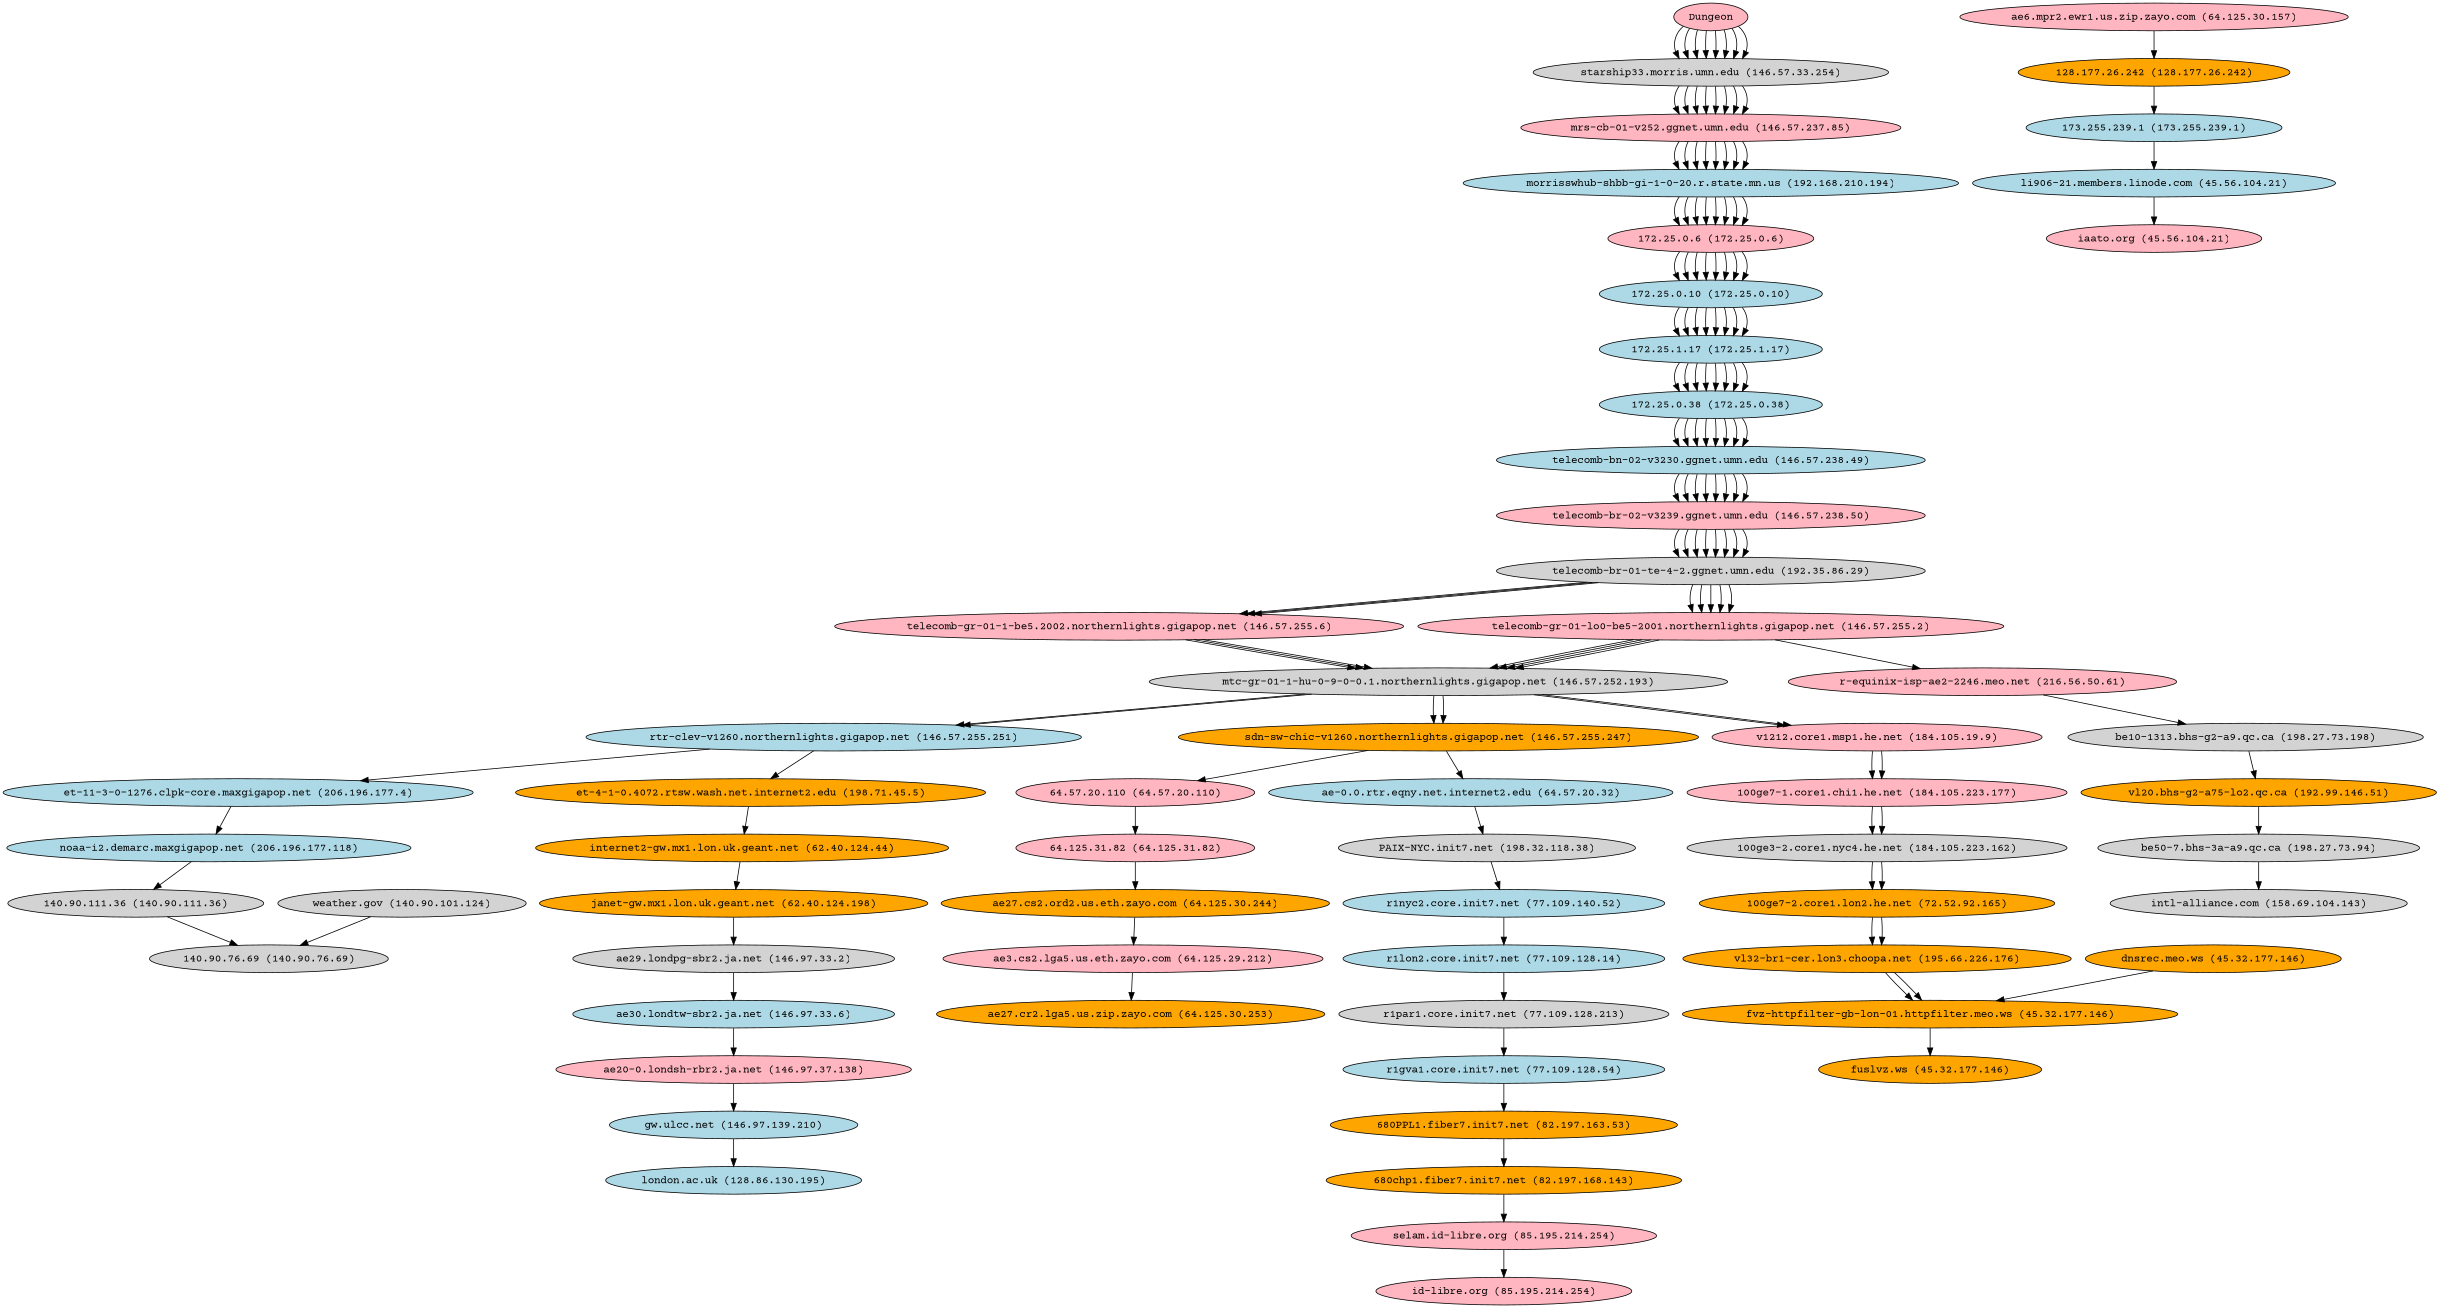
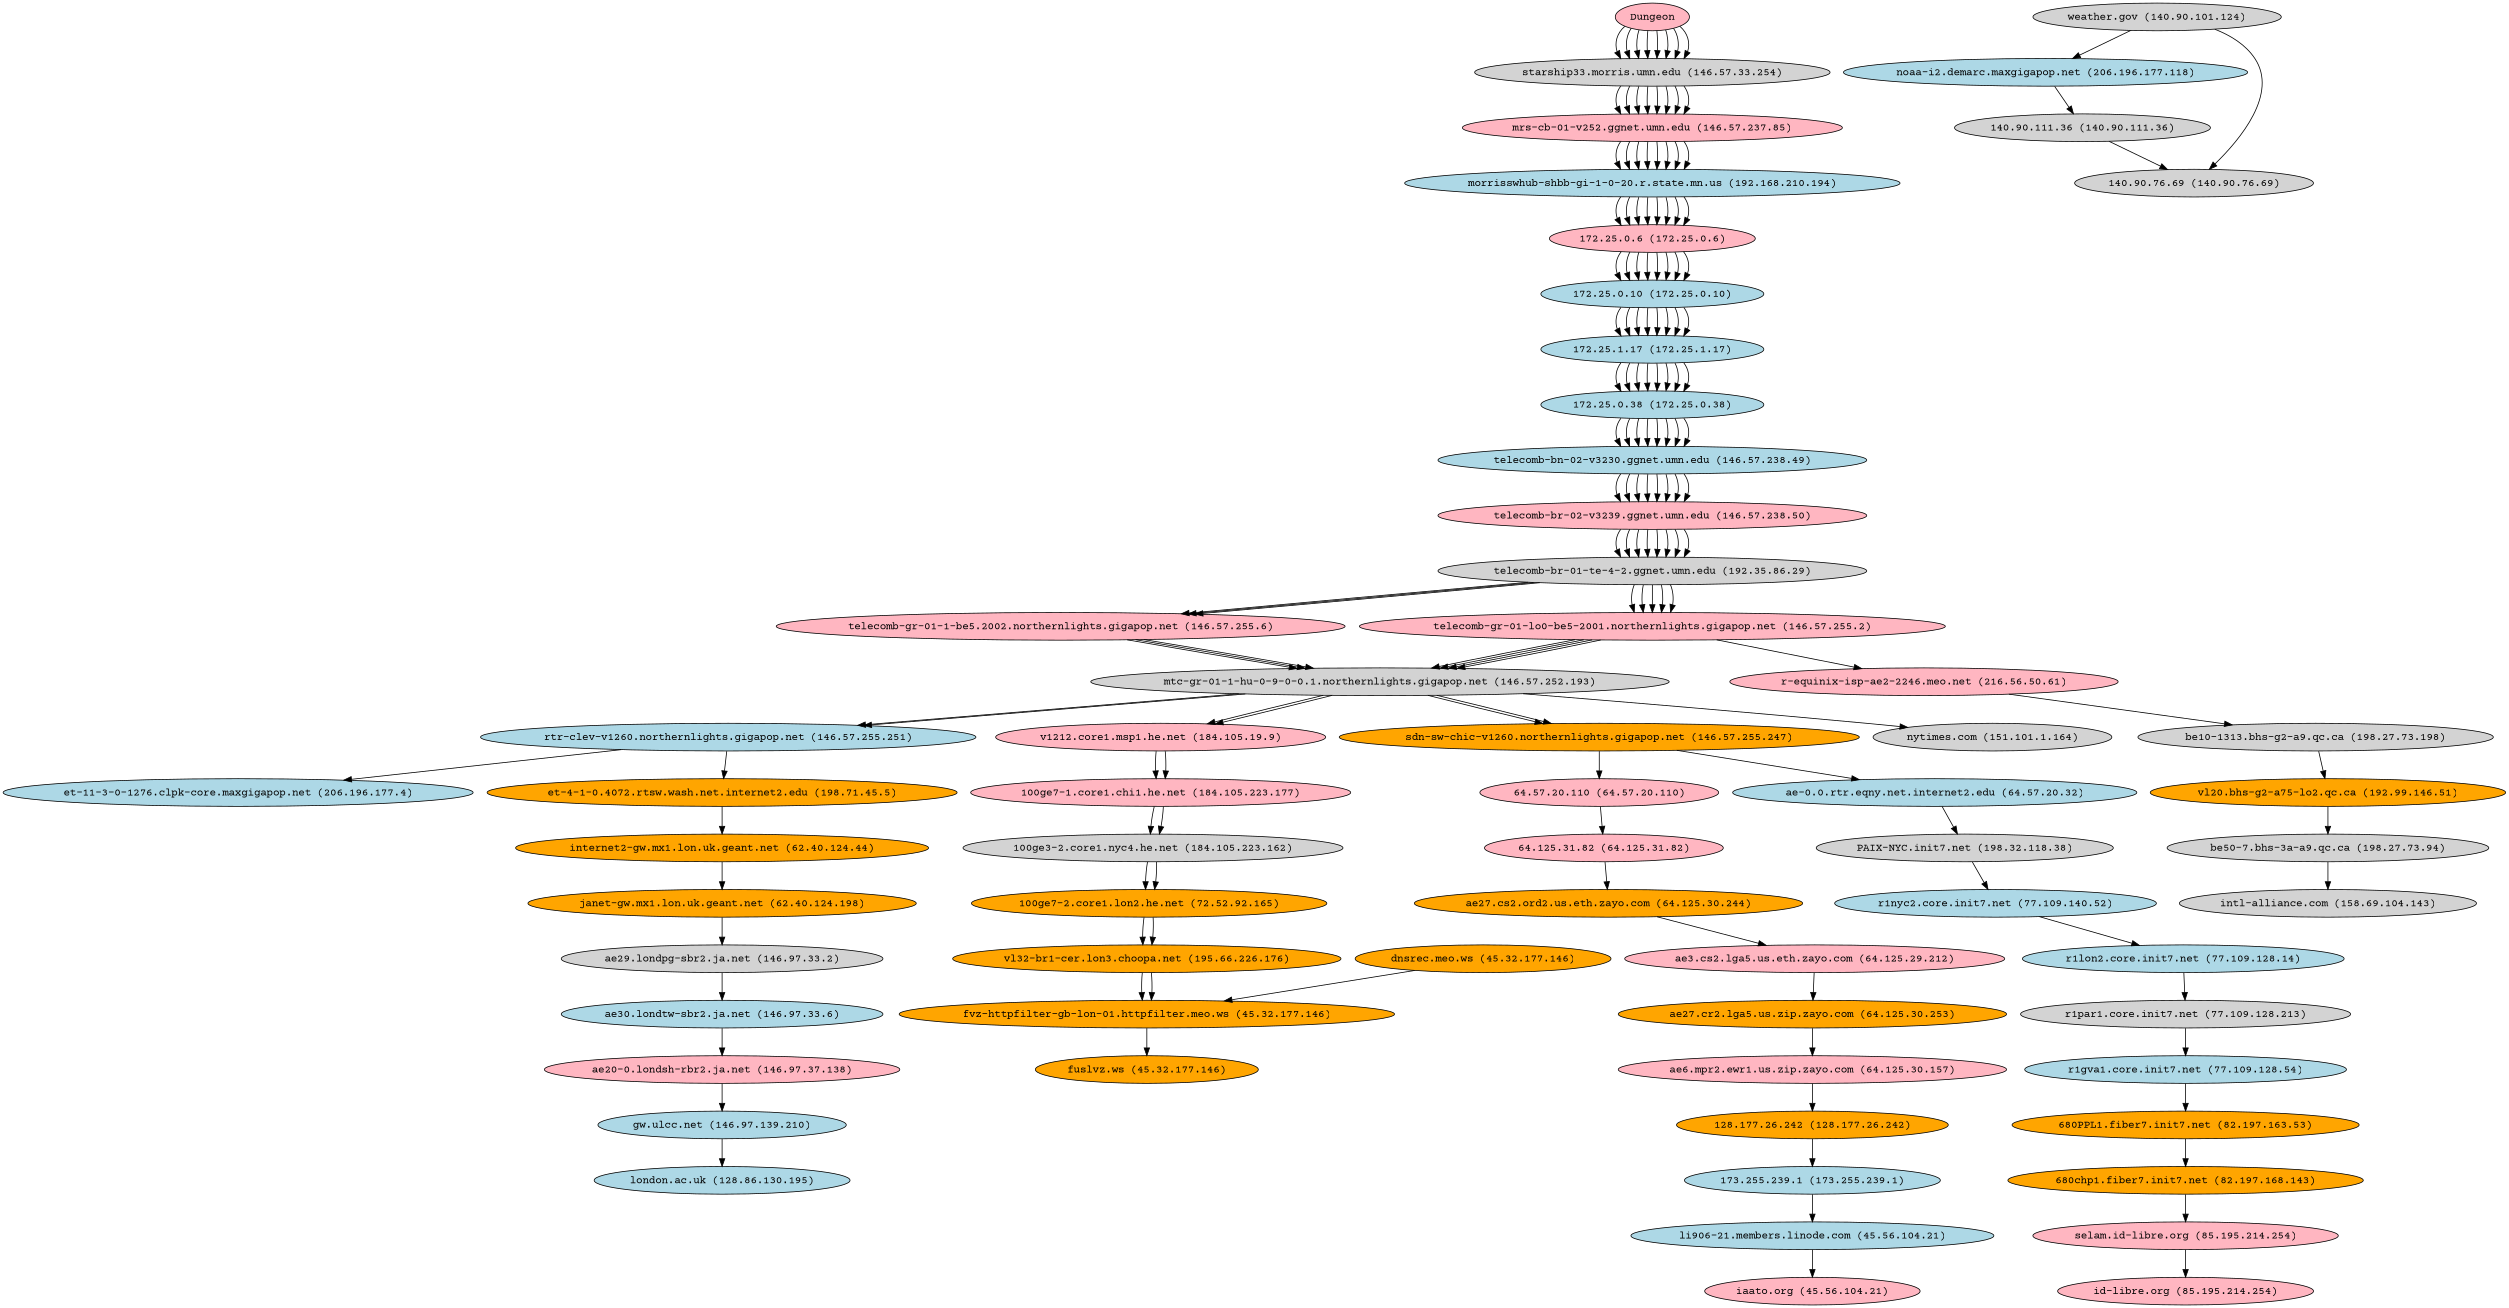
node "nytimes.com (151.101.1.164)": added
edge "et-11-3-0-1276.clpk-core.maxgigapop.net (206.196.177.4)" -> "noaa-i2.demarc.maxgigapop.net (206.196.177.118)": now "weather.gov (140.90.101.124)" -> "noaa-i2.demarc.maxgigapop.net (206.196.177.118)"
edge "ae27.cr2.lga5.us.zip.zayo.com (64.125.30.253)" -> "ae6.mpr2.ewr1.us.zip.zayo.com (64.125.30.157)": added
